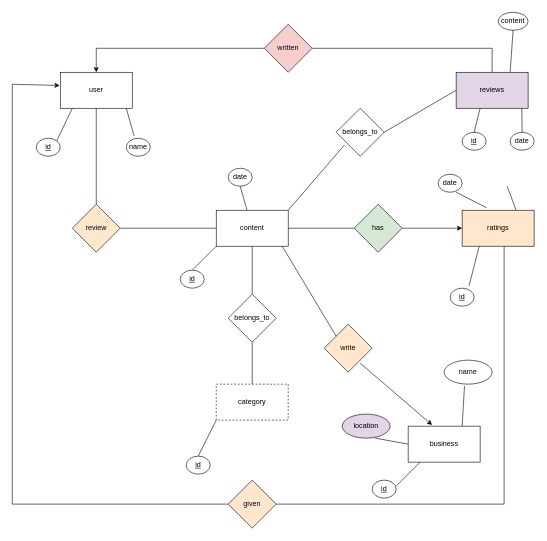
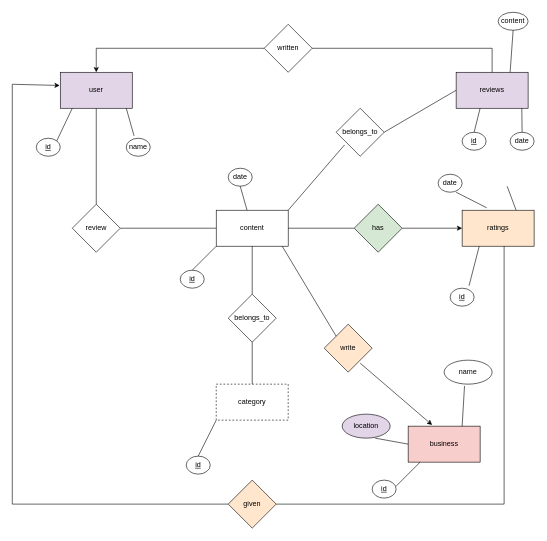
node "written": fillcolor #f8cecc -> #ffffff
node "user": fillcolor #ffffff -> #e1d5e7
node "review": fillcolor #ffe6cc -> #ffffff
node "business": fillcolor #ffffff -> #f8cecc
